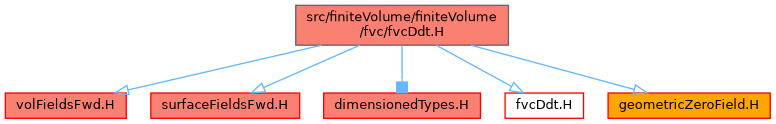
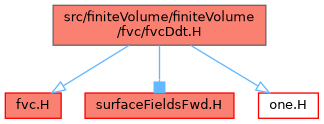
edge "src/finiteVolume/finiteVolume /fvc/fvcDdt.H" -> "surfaceFieldsFwd.H": arrowhead onormal -> box
node "volFieldsFwd.H": label "volFieldsFwd.H" -> "fvc.H"
node "dimensionedTypes.H": removed
node "fvcDdt.H": label "fvcDdt.H" -> "one.H"
node "geometricZeroField.H": removed
